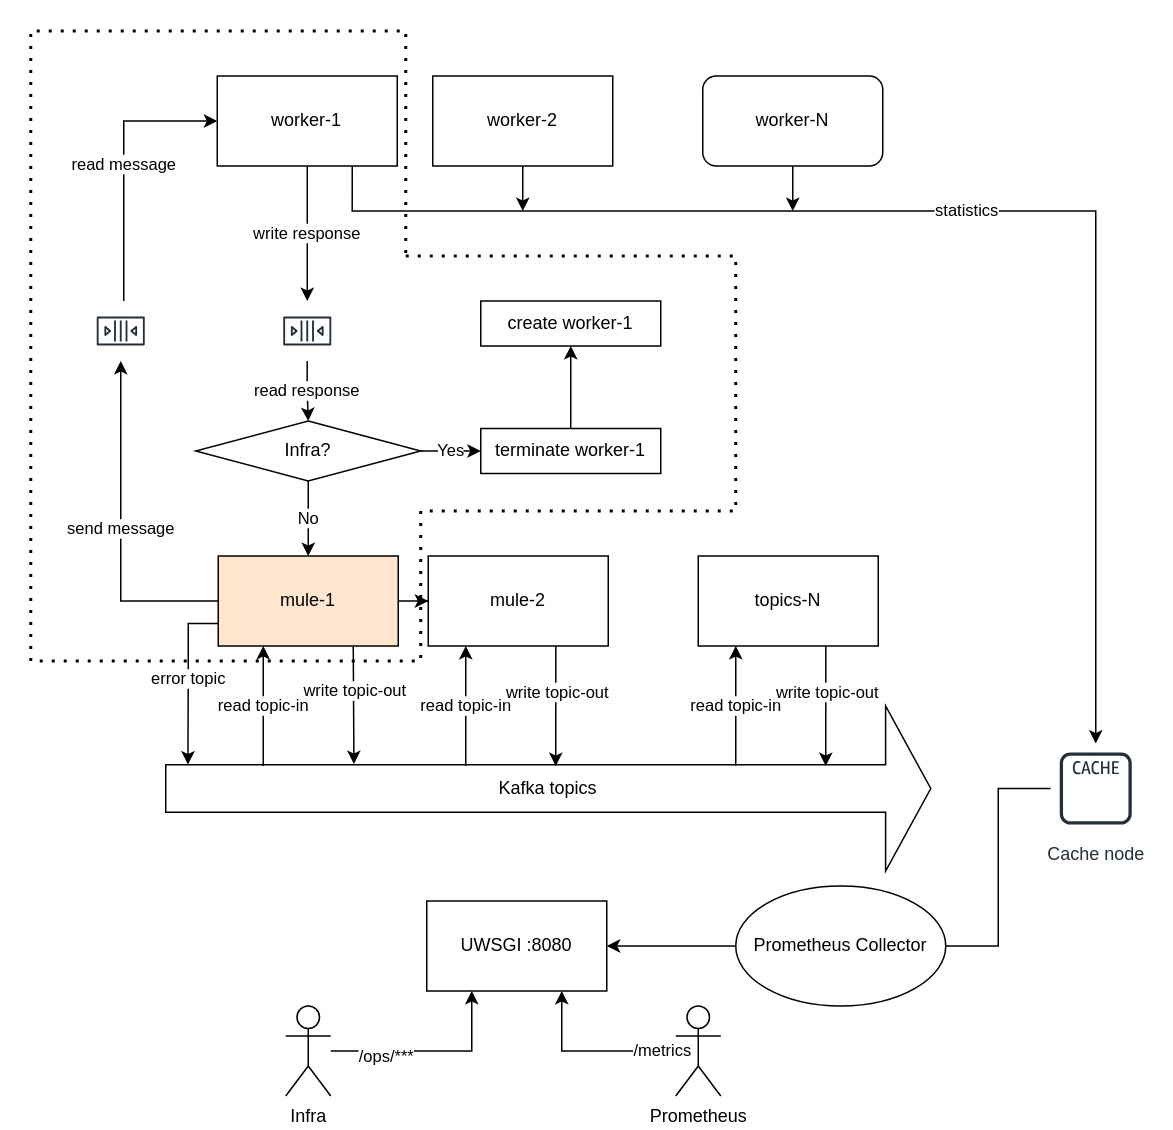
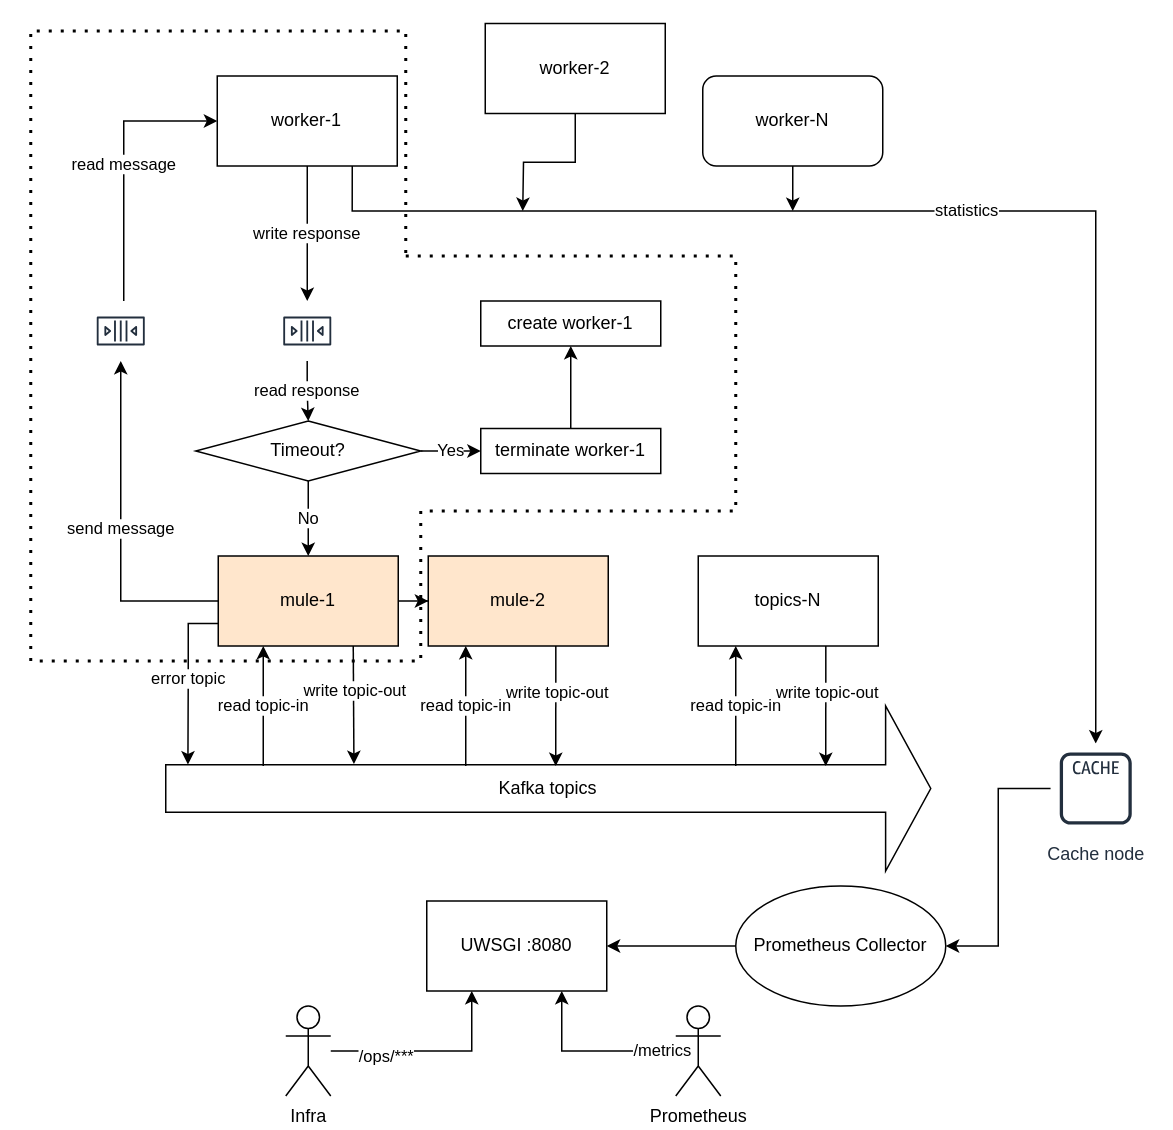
node "worker-2": moved (523, 121) -> (575, 68)
node "Infra?": label "Infra?" -> "Timeout?"
node "mule-2": fillcolor #ffffff -> #ffe6cc
edge "Cache node" -- "Prometheus Collector": arrowhead none -> classic
